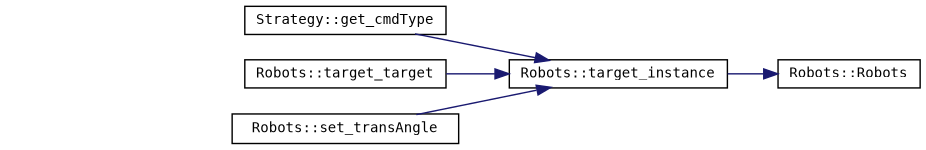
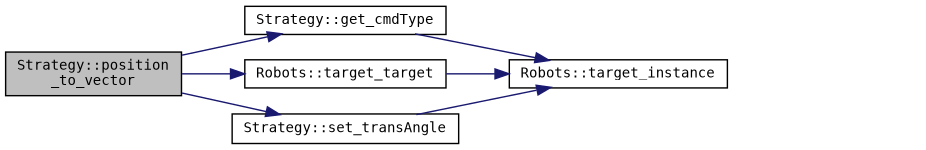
node "Strategy::position _to_vector": added
node "Robots::Robots": removed
node "Robots::set_transAngle": label "Robots::set_transAngle" -> "Strategy::set_transAngle"
